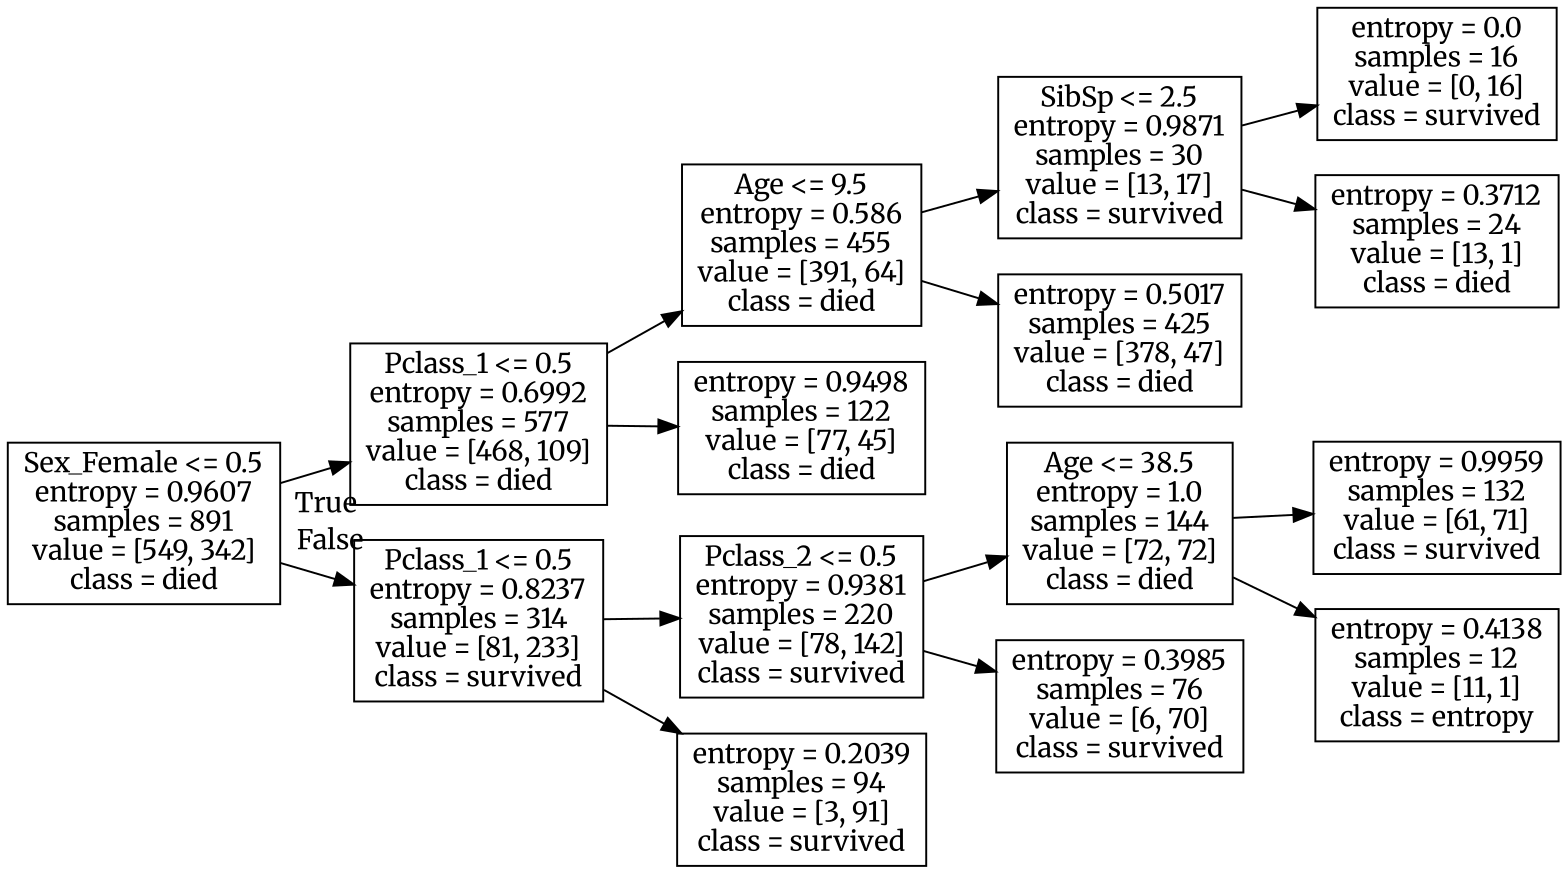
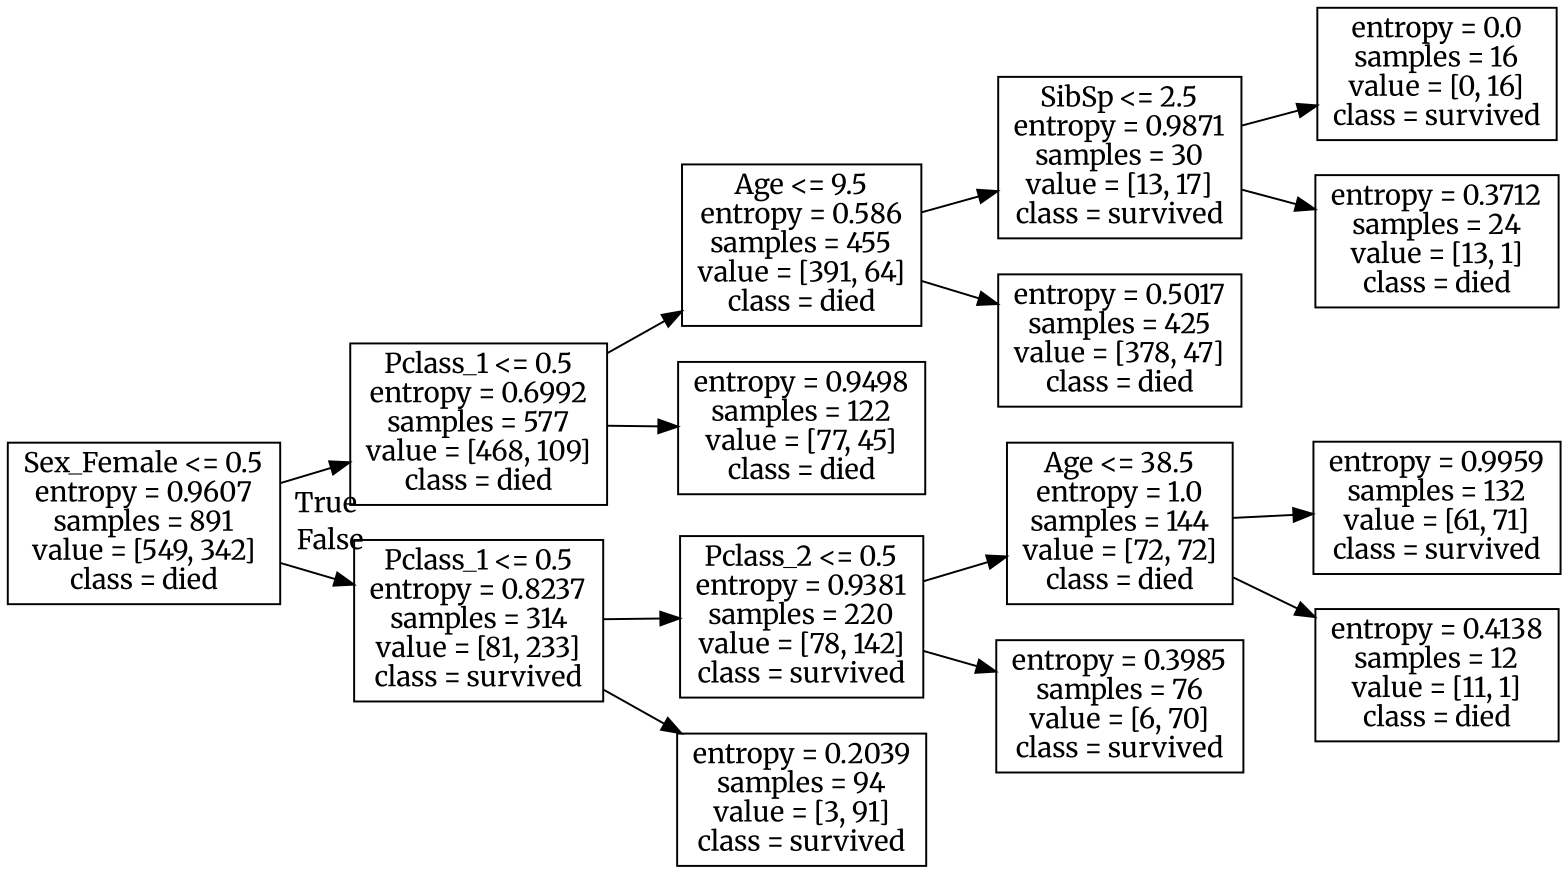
node "entropy = 0.4138 samples = 12 value = [11, 1] class = entropy": label "entropy = 0.4138 samples = 12 value = [11, 1] class = entropy" -> "entropy = 0.4138 samples = 12 value = [11, 1] class = died"
